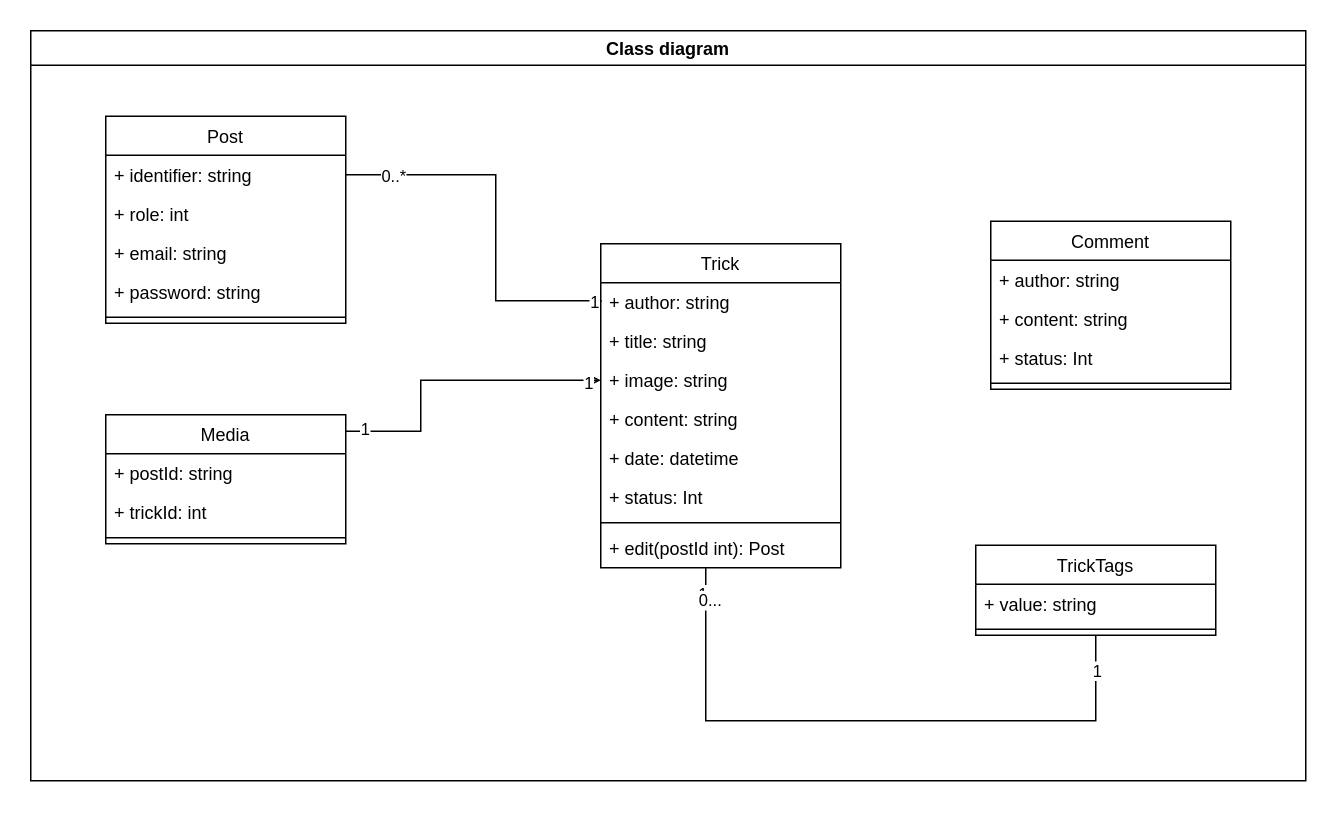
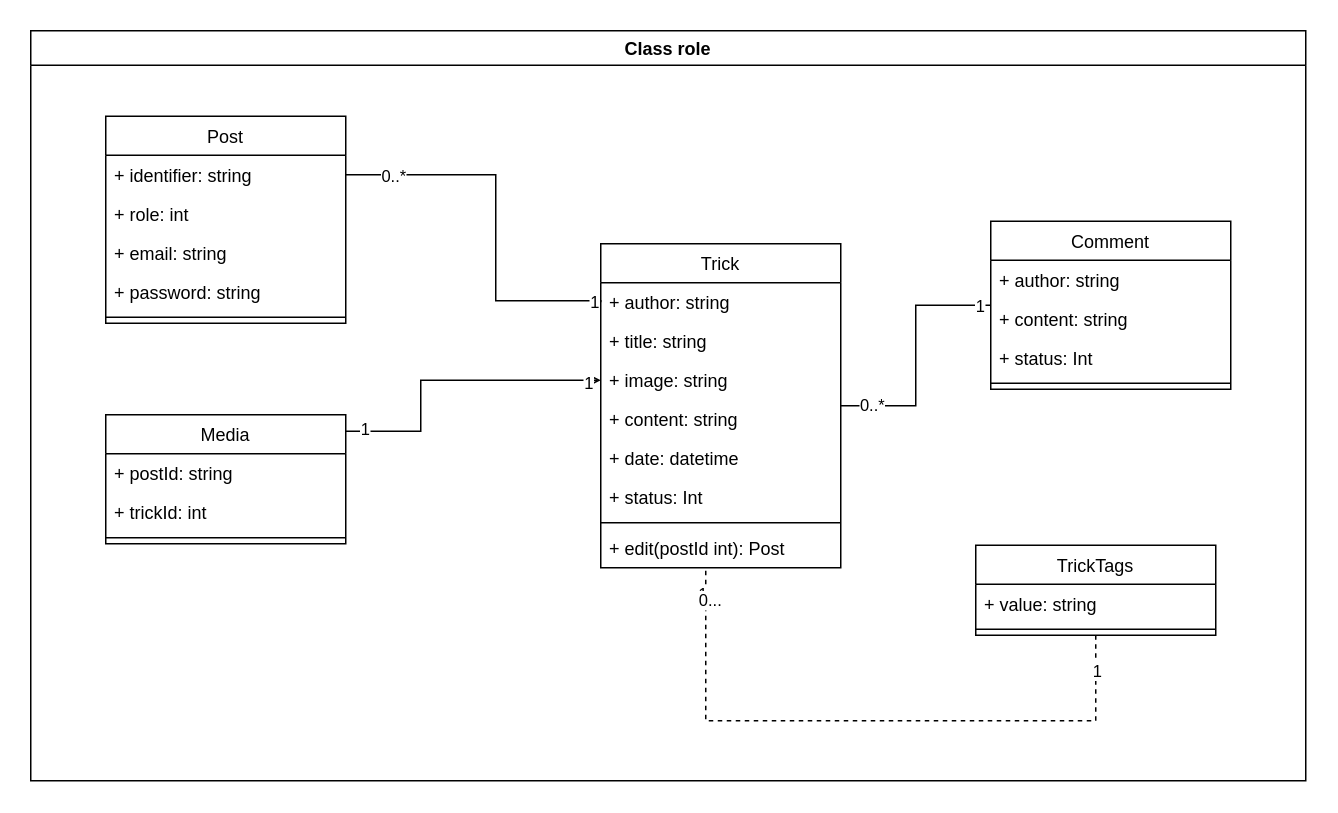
node "Class diagram": label "Class diagram" -> "Class role"
edge "Comment" -- "Trick": added, labels "1", "1", "0..*"
edge "Trick" -- "TrickTags": style solid -> dashed
